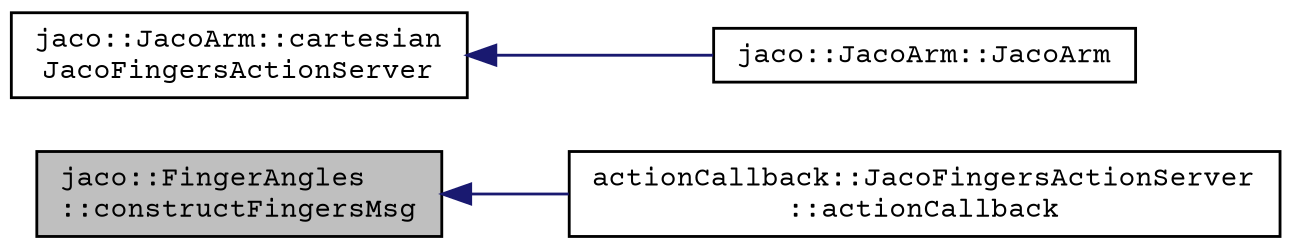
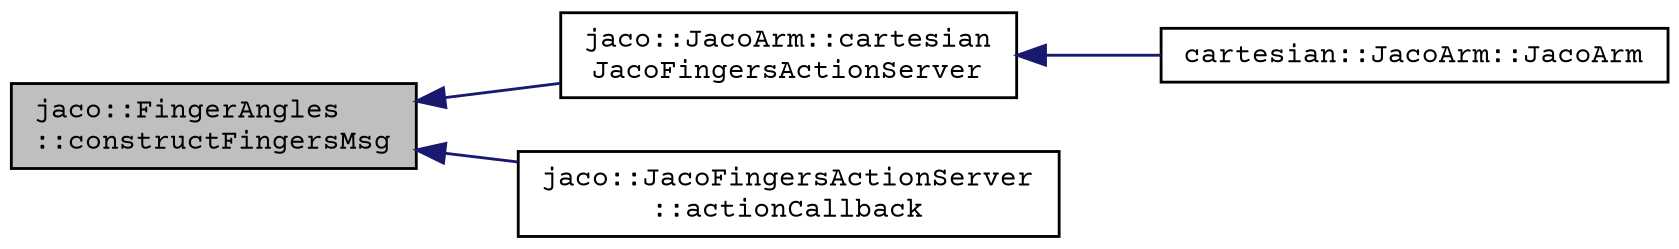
node "jaco::JacoArm::JacoArm": label "jaco::JacoArm::JacoArm" -> "cartesian::JacoArm::JacoArm"
edge "jaco::JacoArm::cartesian JacoFingersActionServer" -> "jaco::FingerAngles ::constructFingersMsg": added
node "actionCallback::JacoFingersActionServer ::actionCallback": label "actionCallback::JacoFingersActionServer ::actionCallback" -> "jaco::JacoFingersActionServer ::actionCallback"
